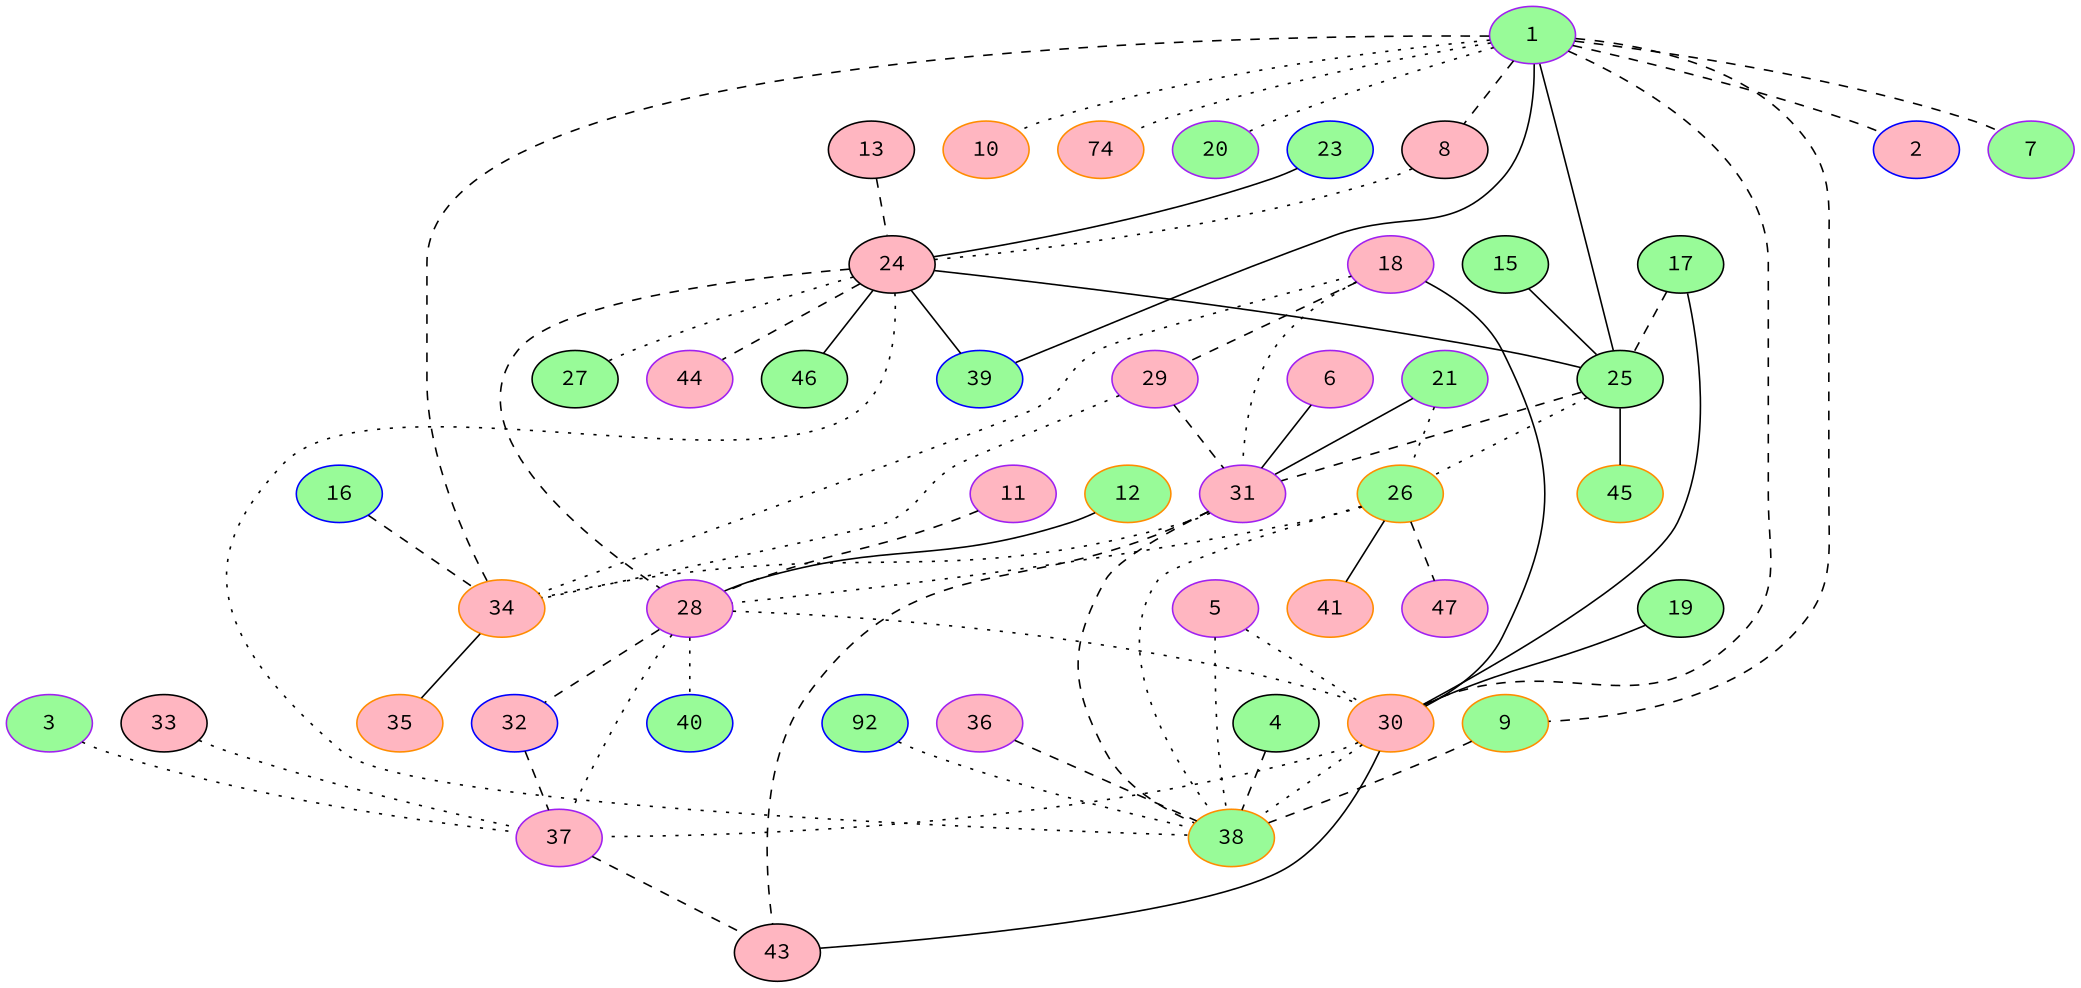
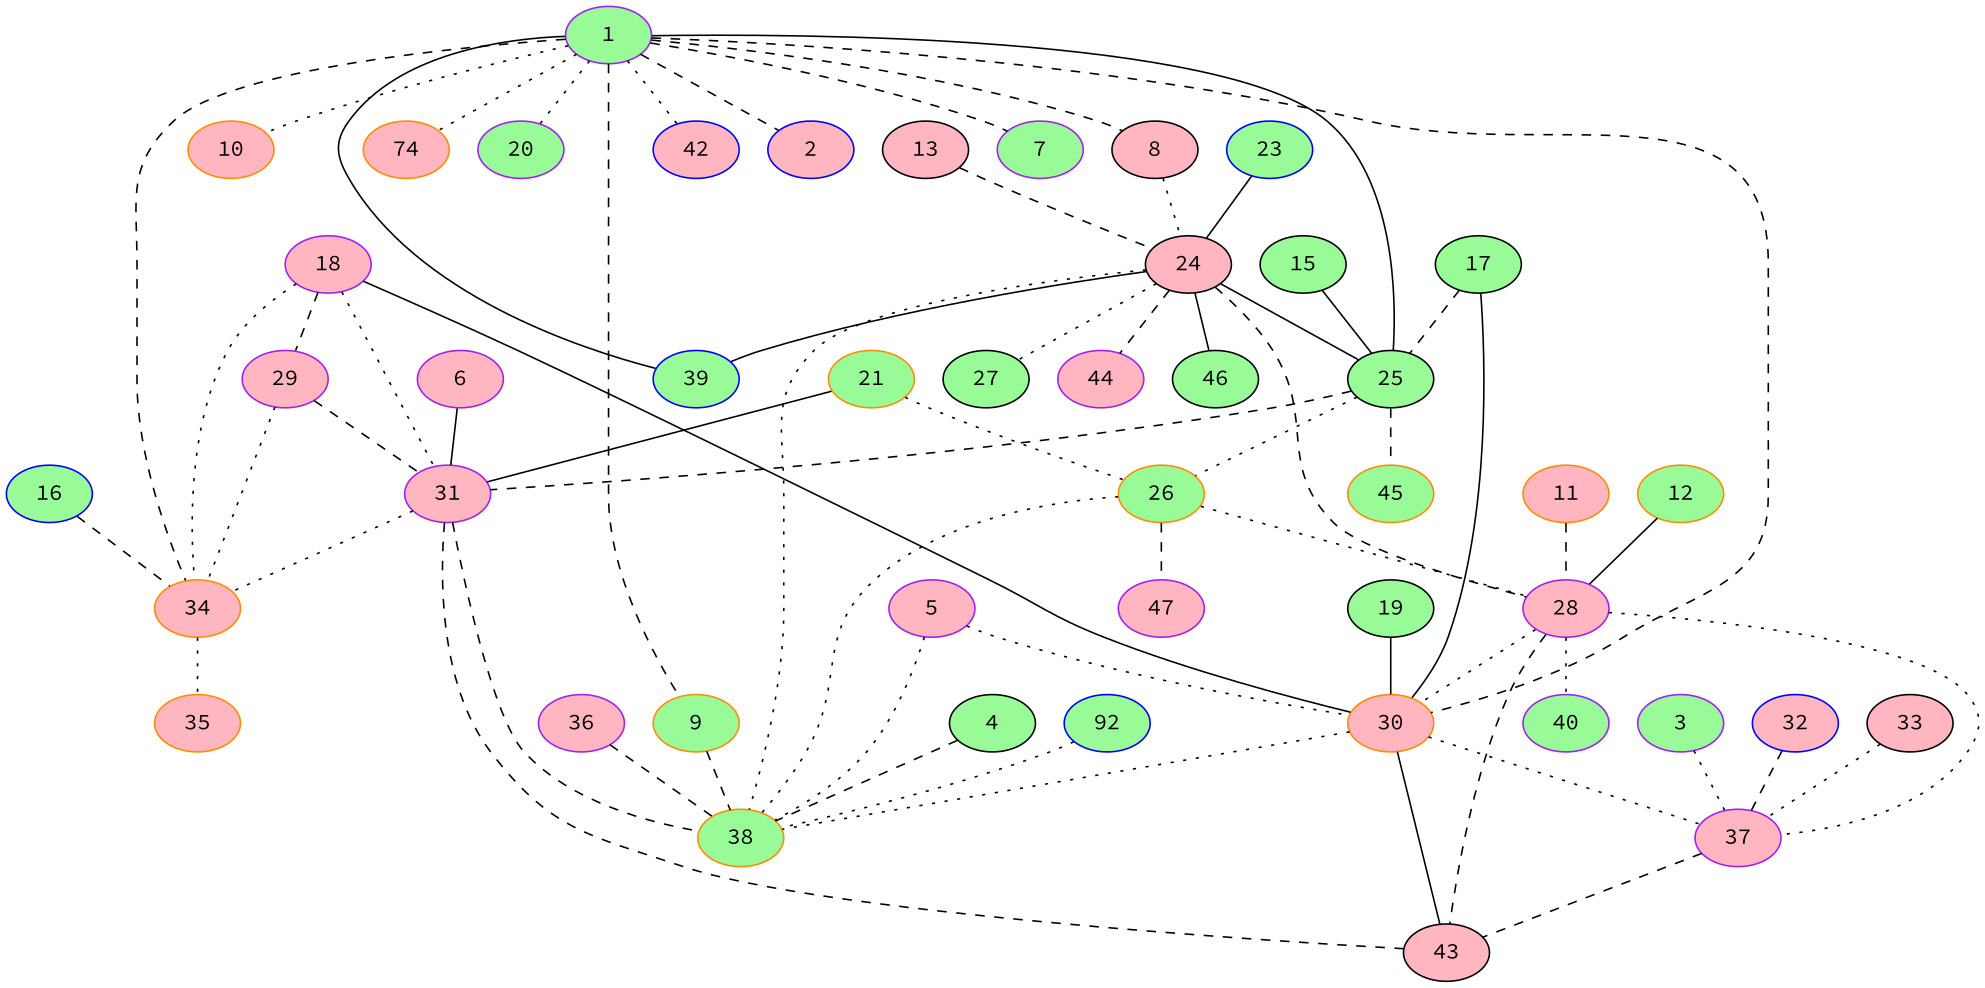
node "42": added
node "21": color purple -> darkorange
edge "25" -- "45": style solid -> dashed
node "11": color purple -> darkorange
node "41": removed
edge "34" -- "35": style solid -> dotted
edge "28" -- "32": now "28" -- "43"
node "40": color blue -> purple
